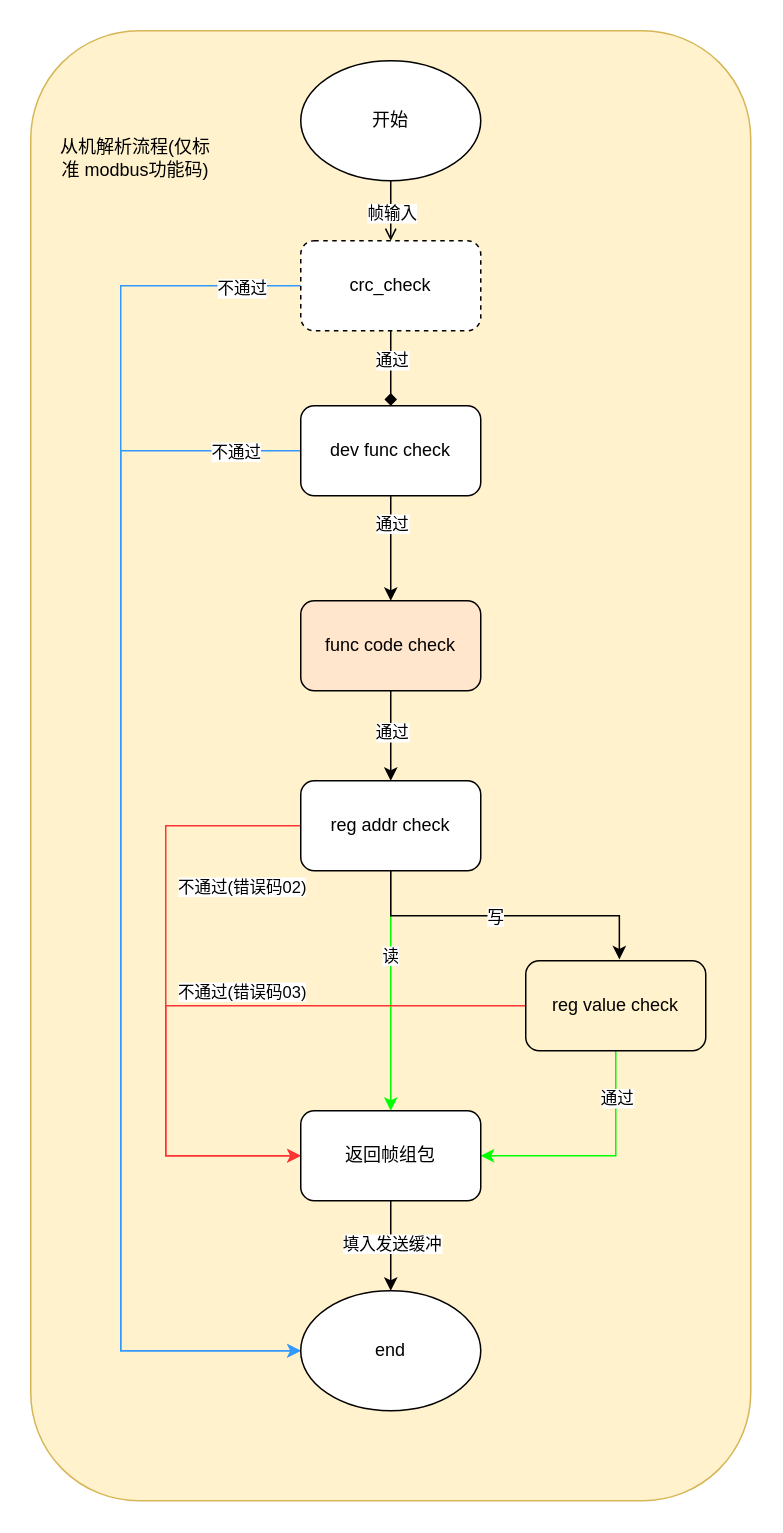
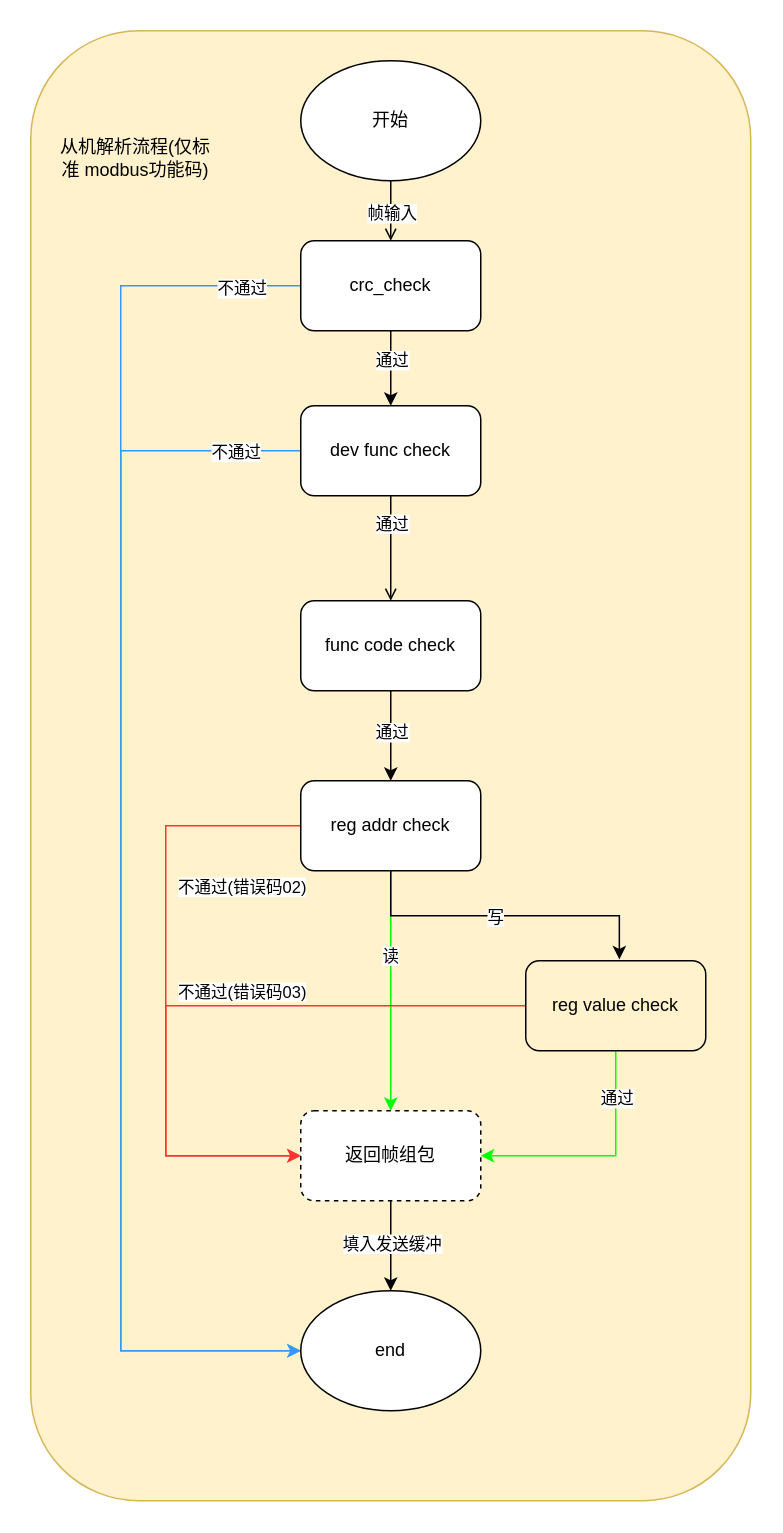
node "crc_check": style dashed -> solid
edge "crc_check" -> "dev func check": arrowhead diamond -> classic
edge "dev func check" -> "func code check": arrowhead classic -> open
node "func code check": fillcolor #ffe6cc -> #ffffff
node "返回帧组包": style solid -> dashed
